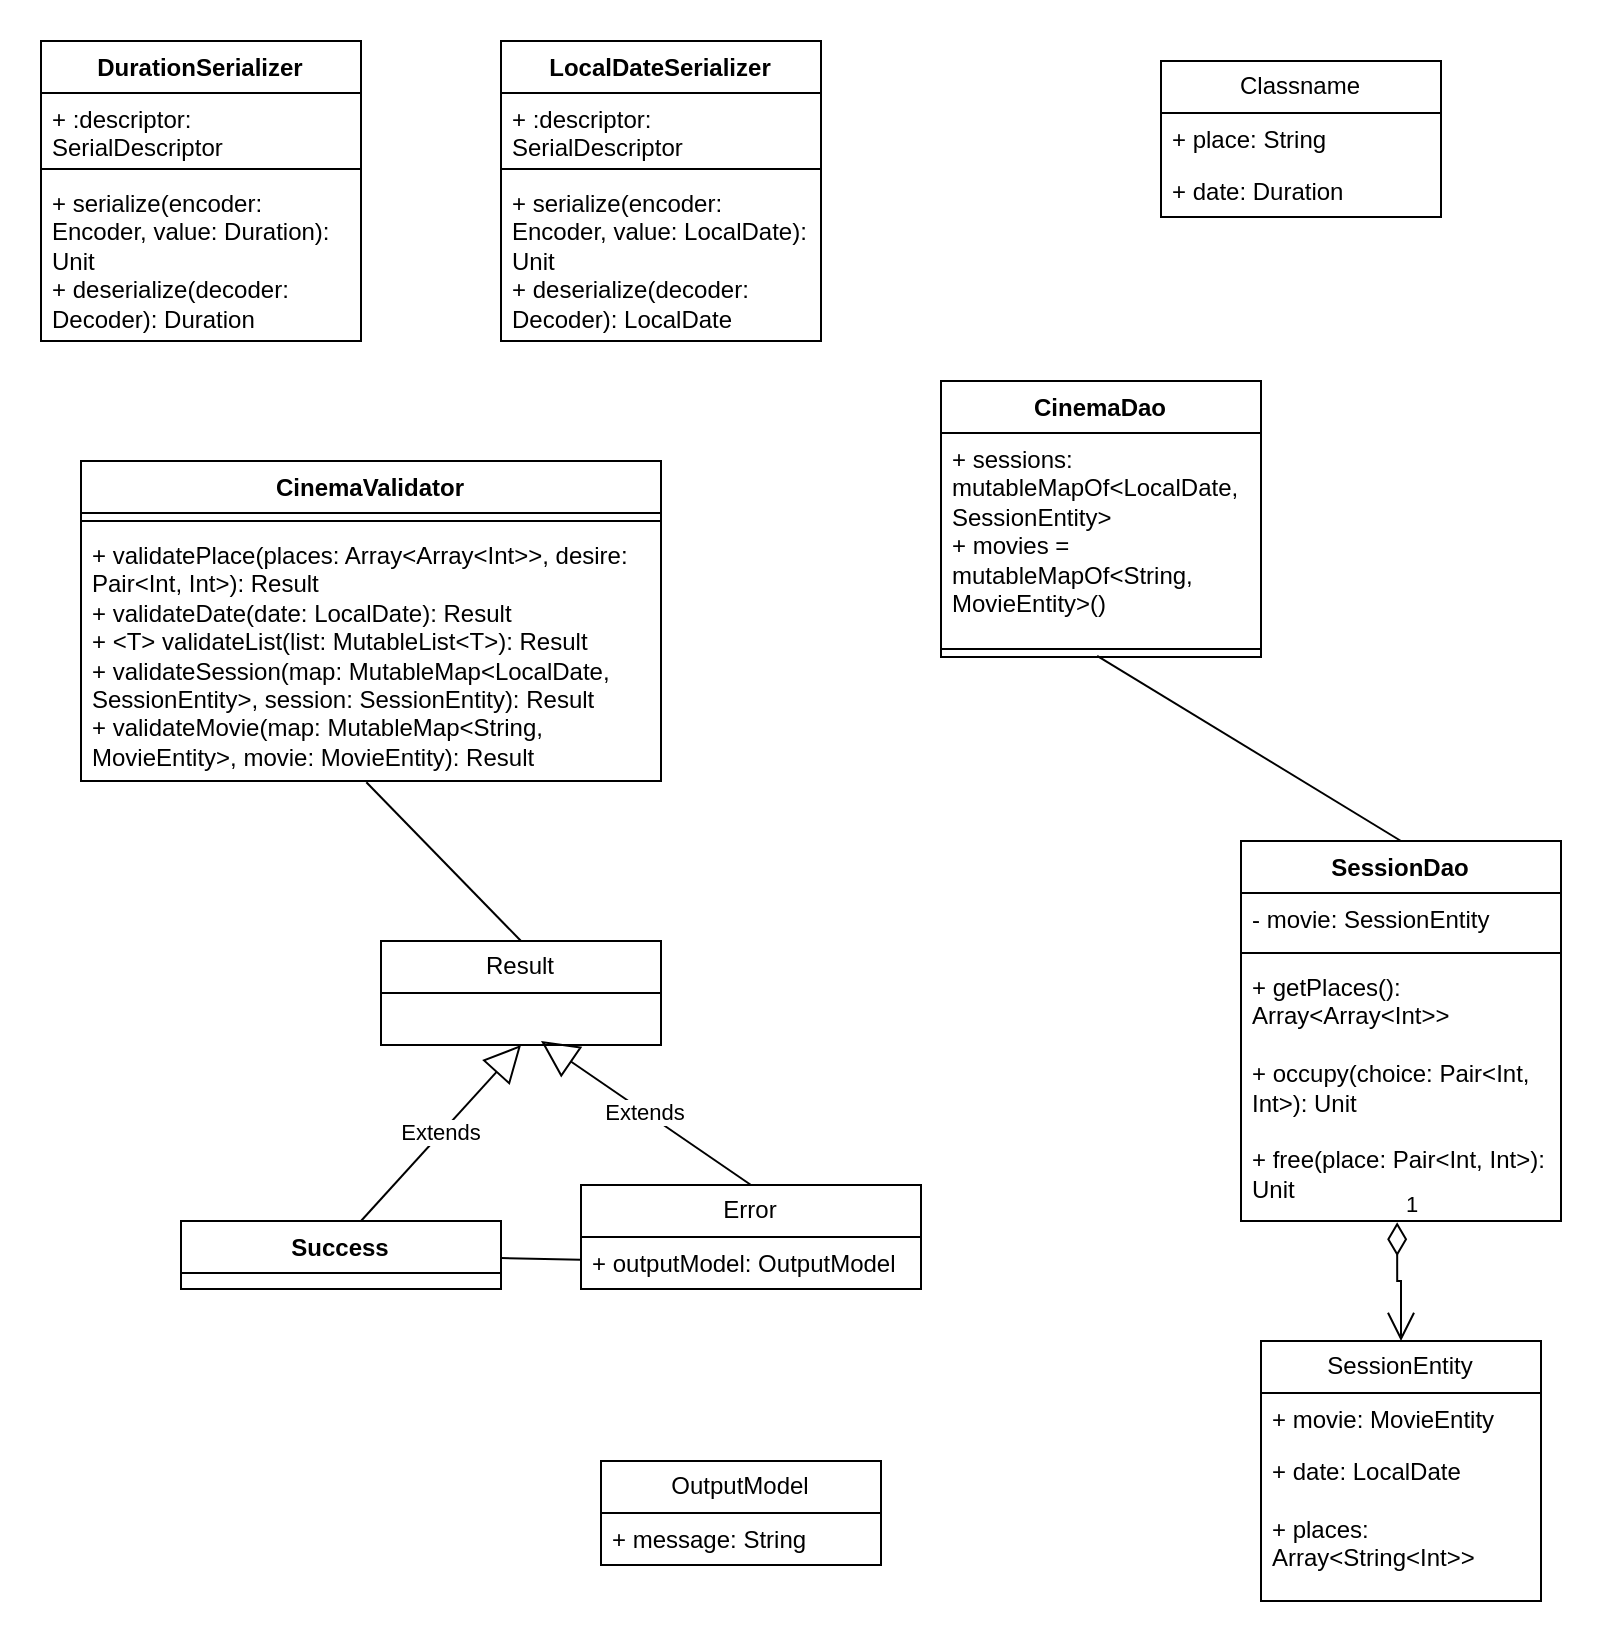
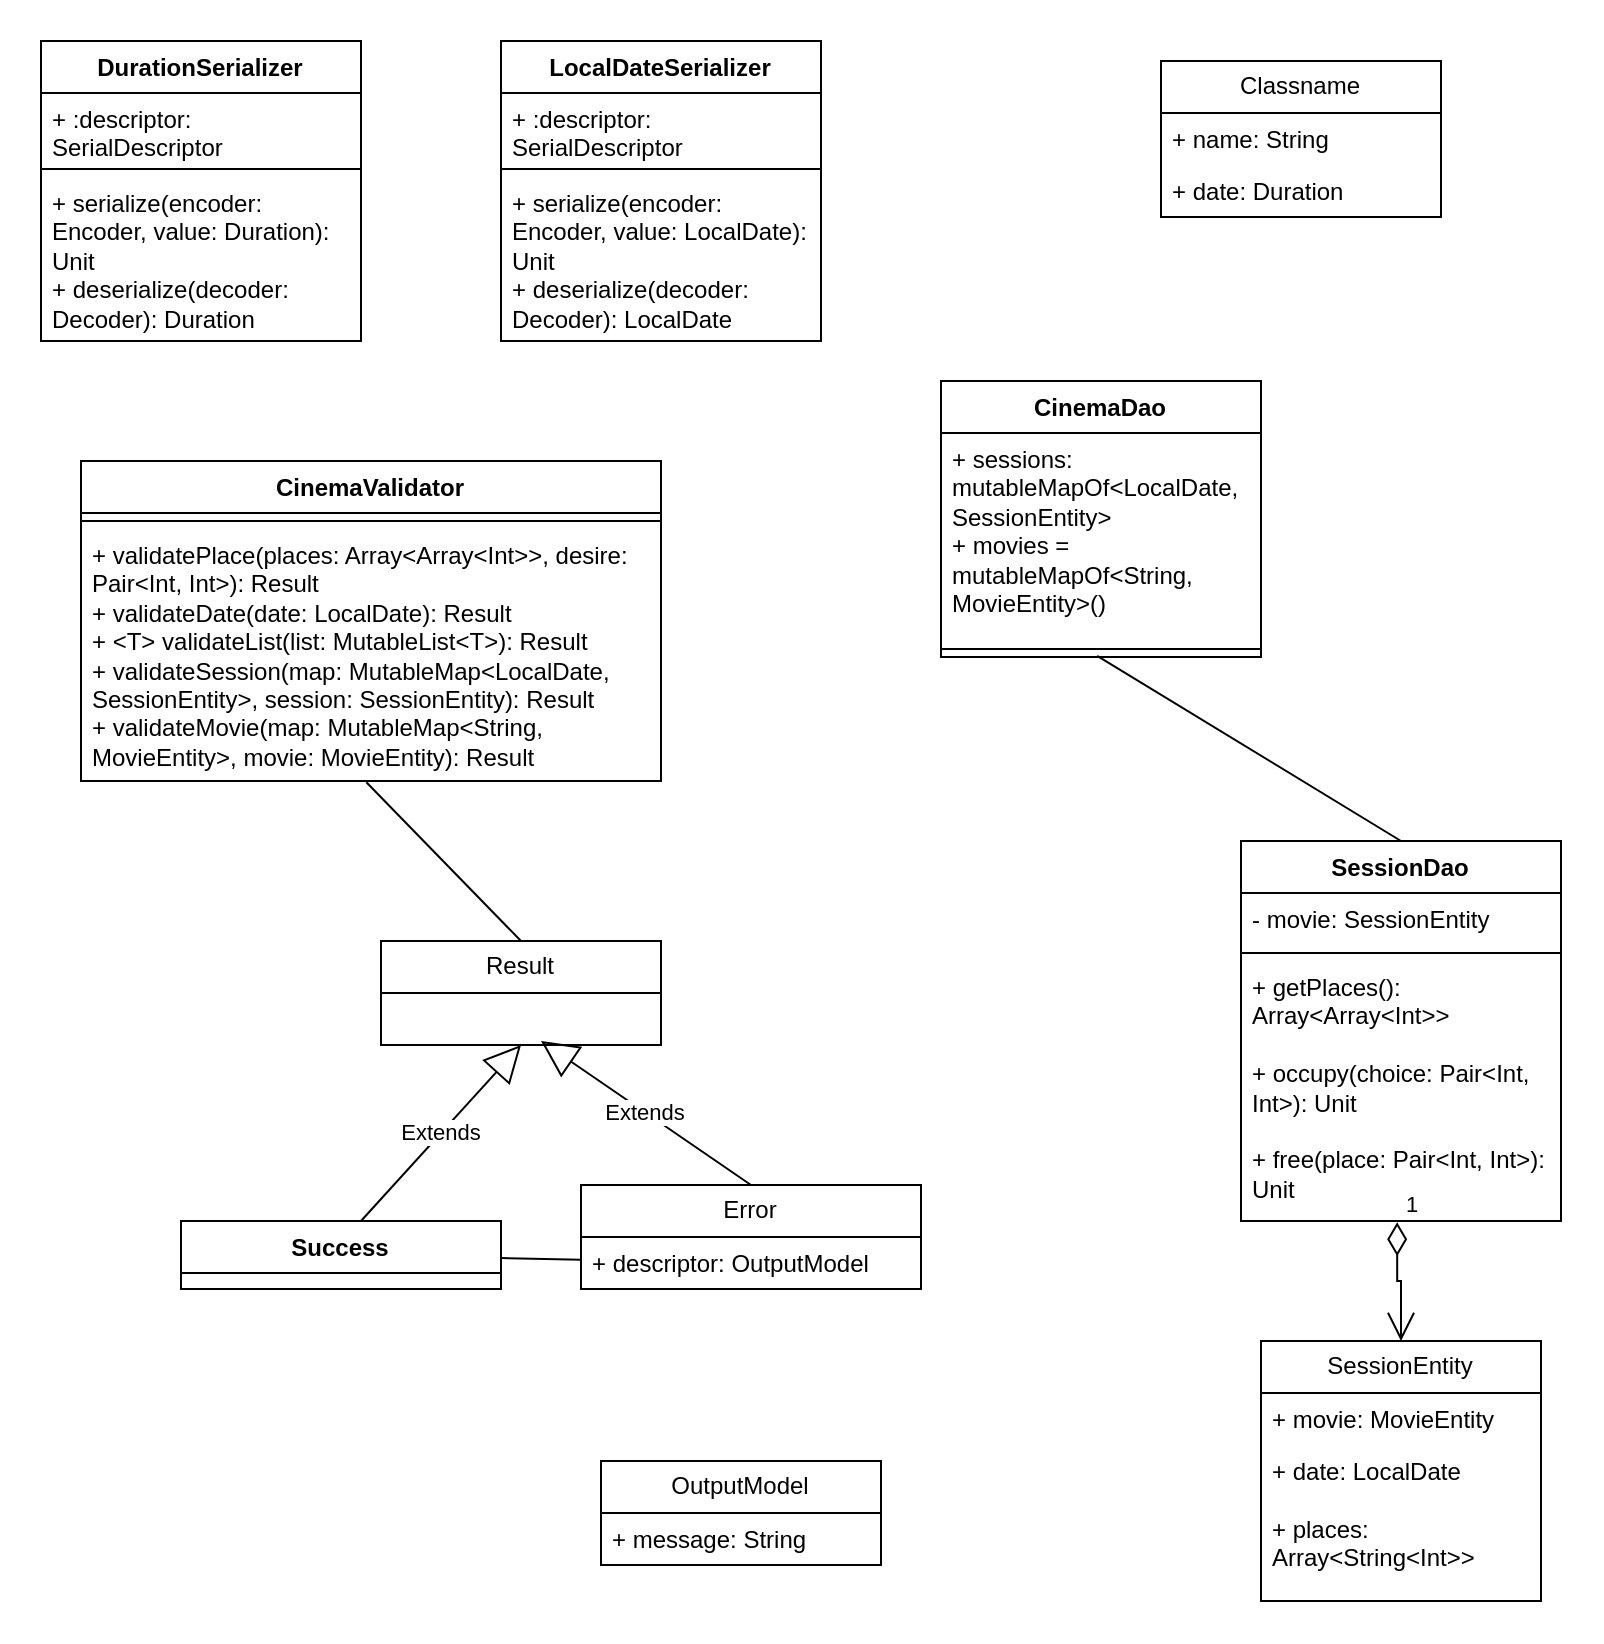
node "+ place: String": label "+ place: String" -> "+ name: String"
node "+ outputModel: OutputModel": label "+ outputModel: OutputModel" -> "+ descriptor: OutputModel"
